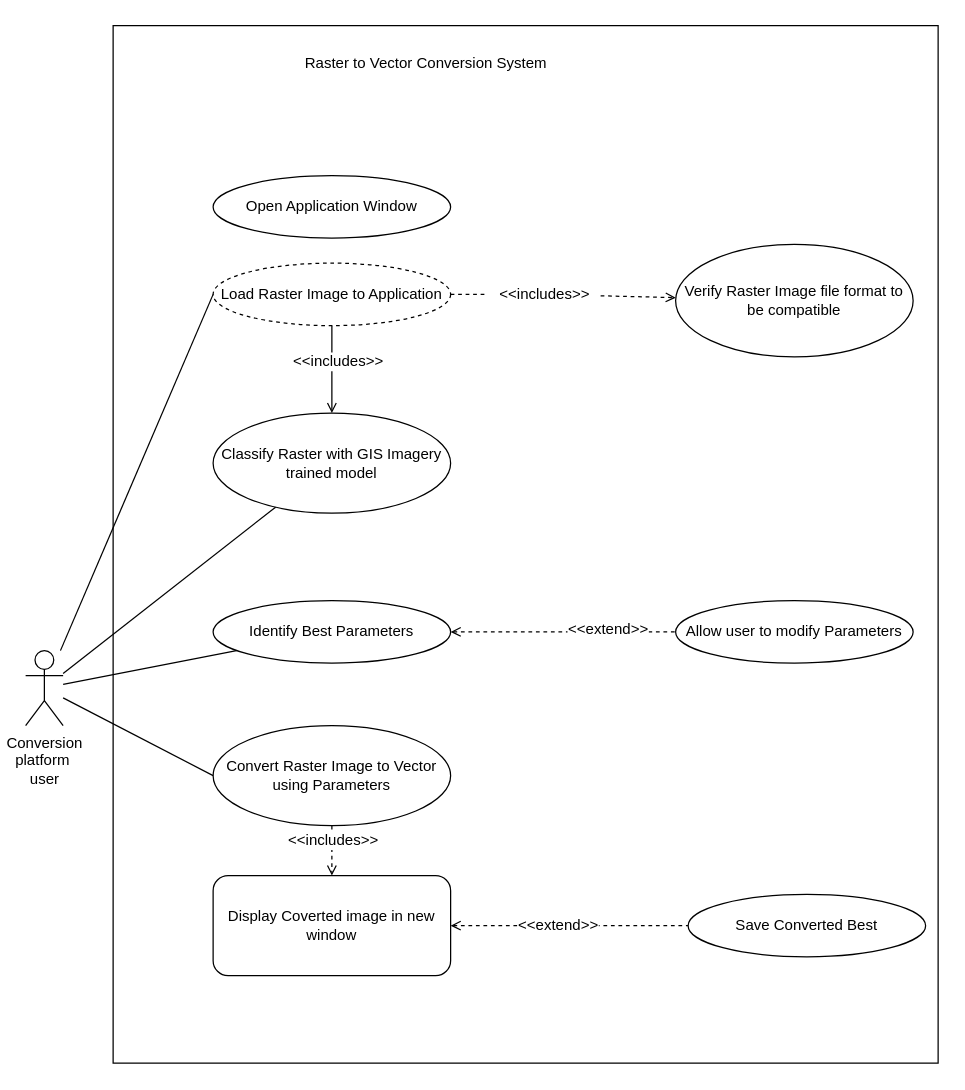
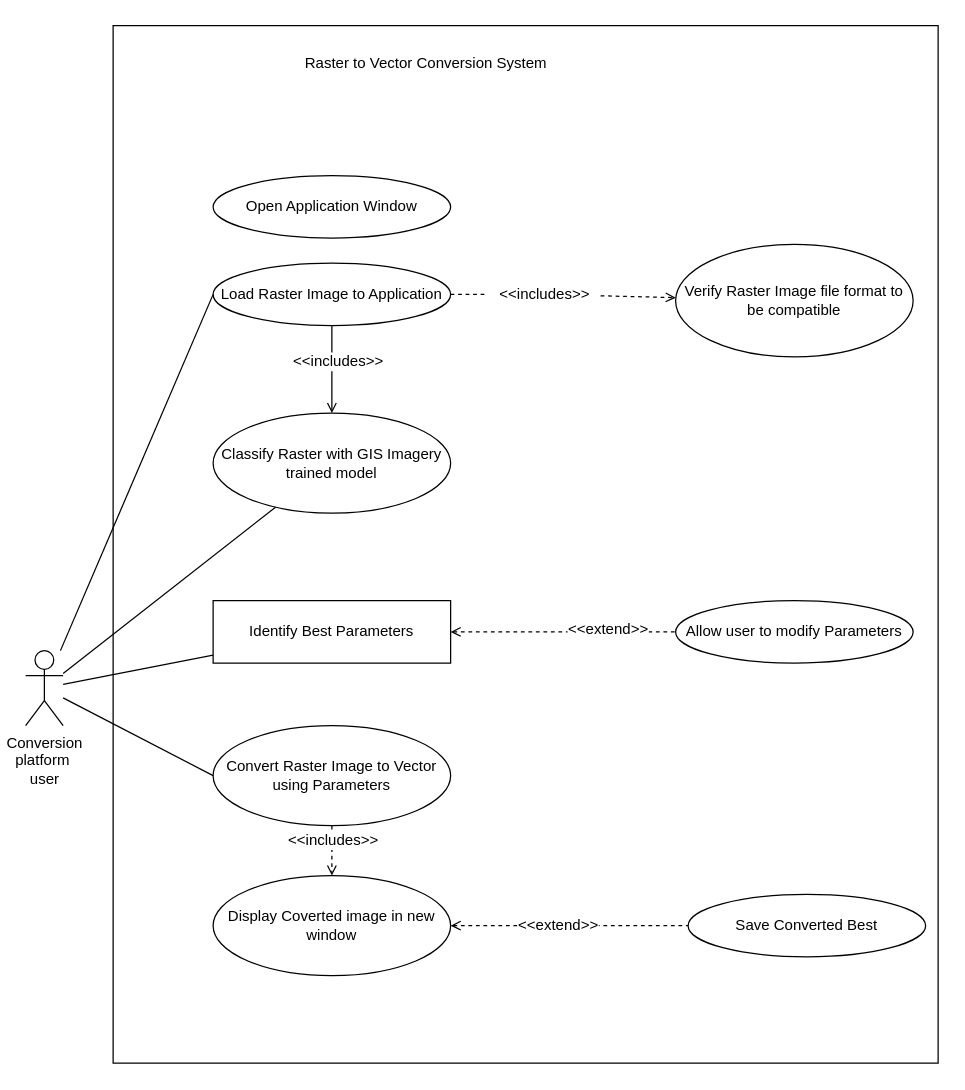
node "Load Raster Image to Application": style dashed -> solid
node "Identify Best Parameters": shape ellipse -> rectangle
node "Display Coverted image in new window": shape rounded rectangle -> ellipse
